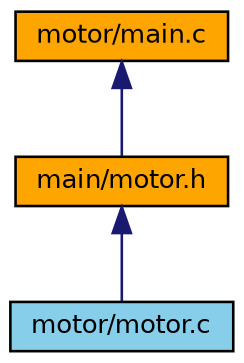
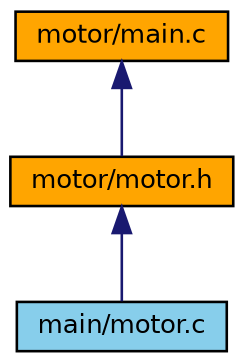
node "main/motor.h": label "main/motor.h" -> "motor/motor.h"
node "motor/motor.c": label "motor/motor.c" -> "main/motor.c"
